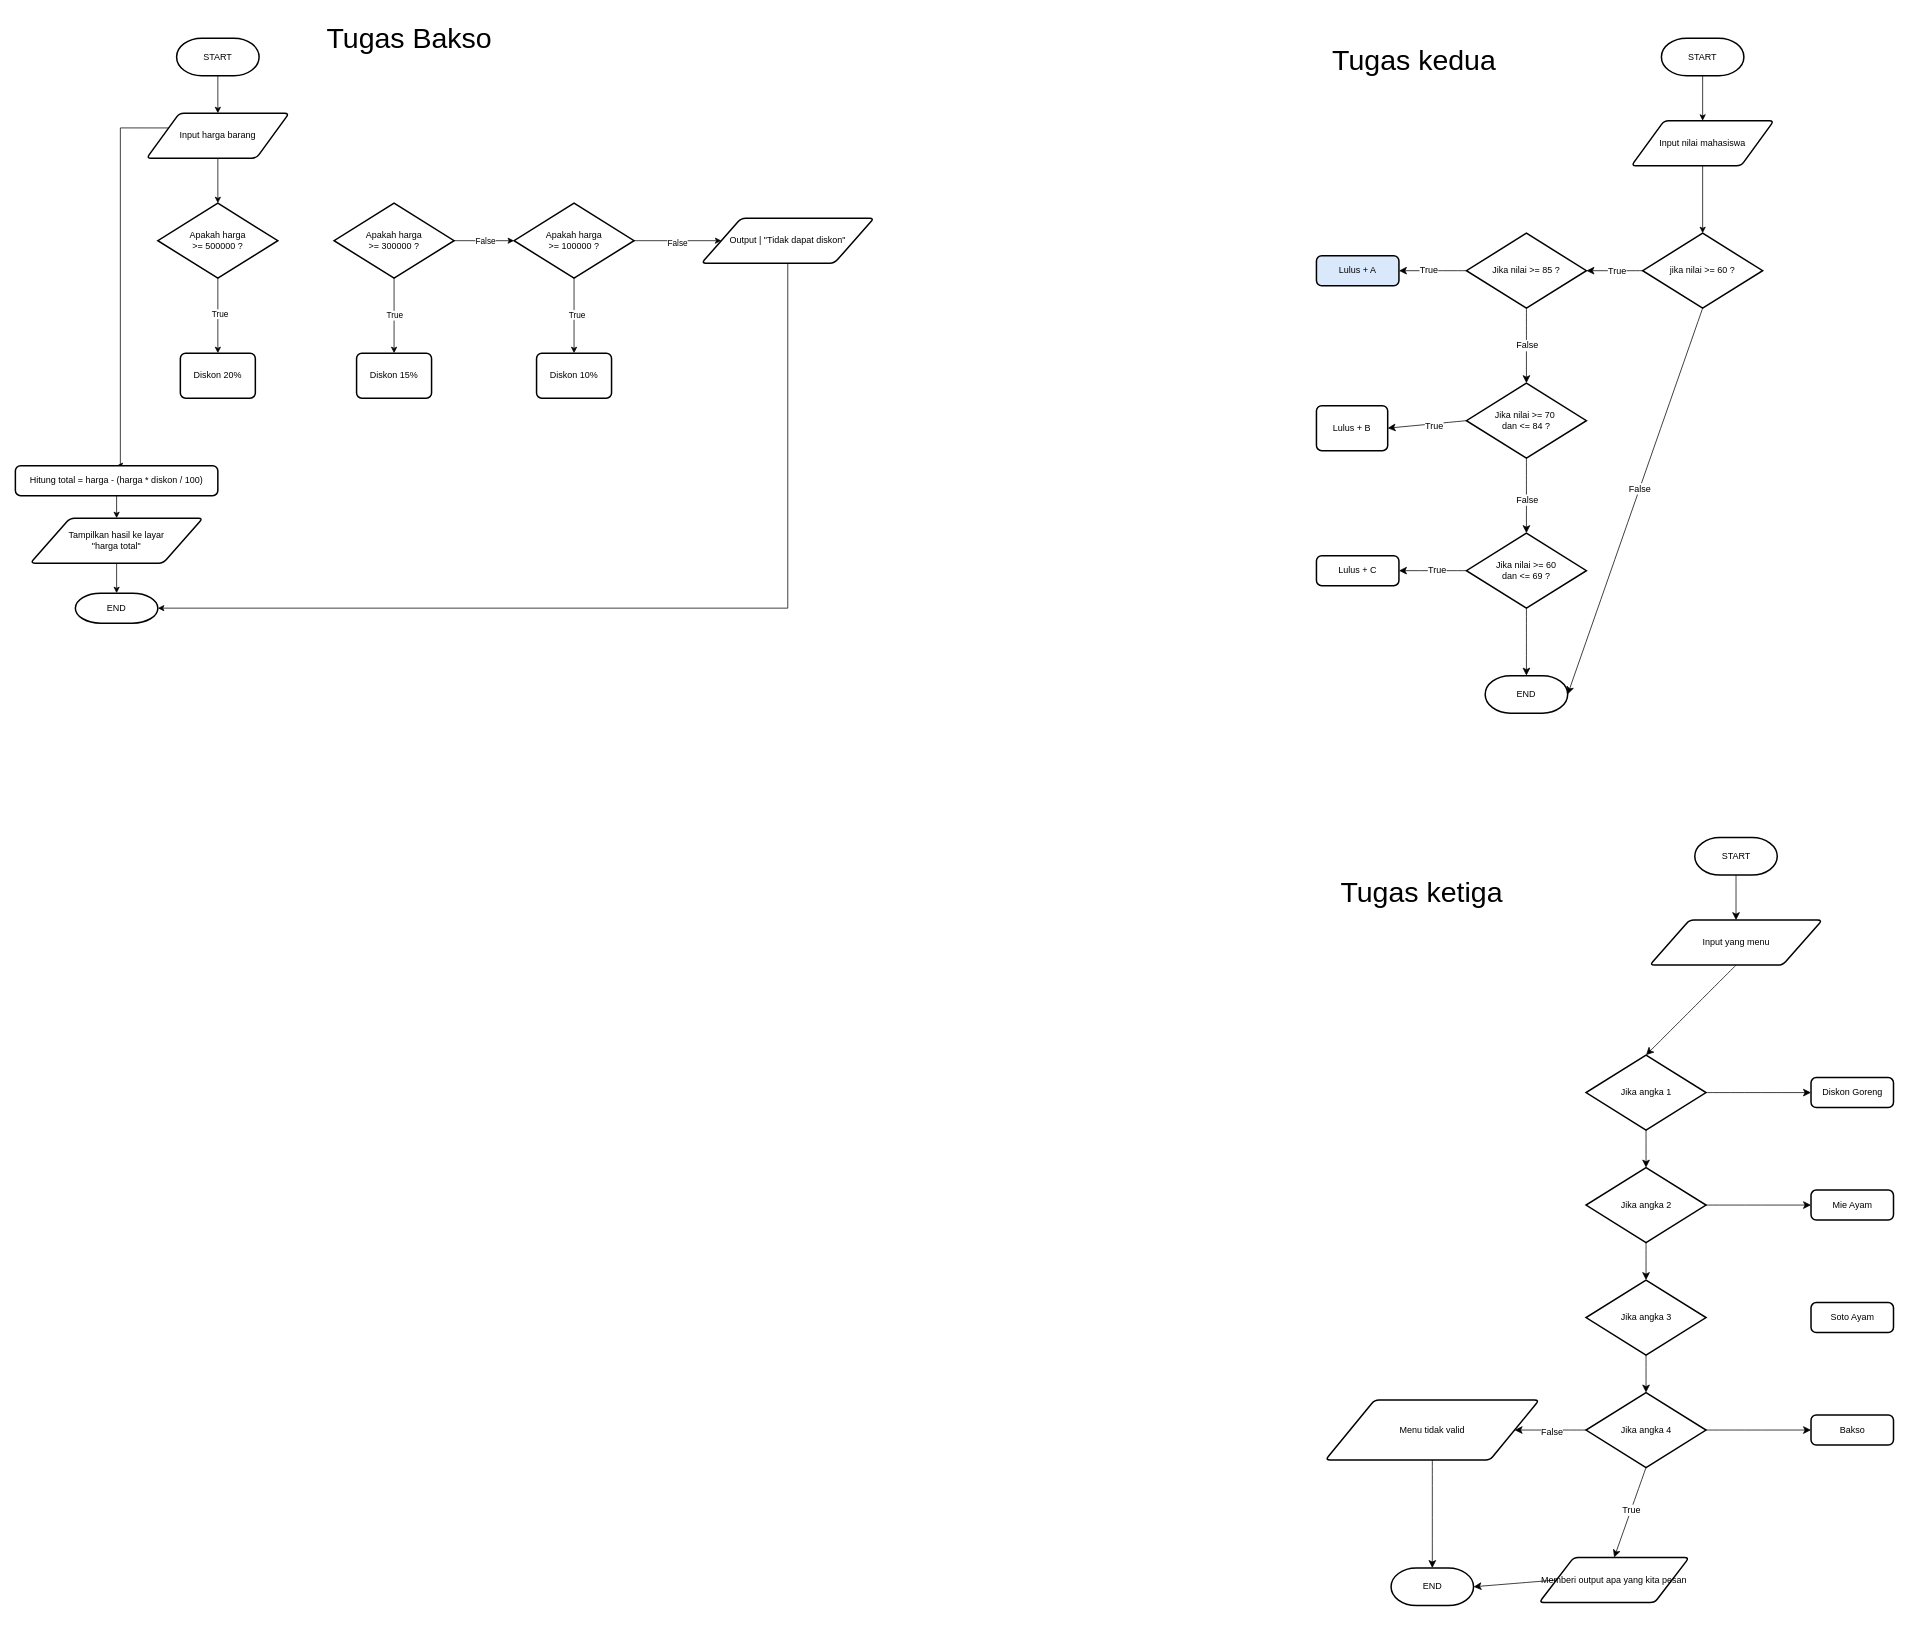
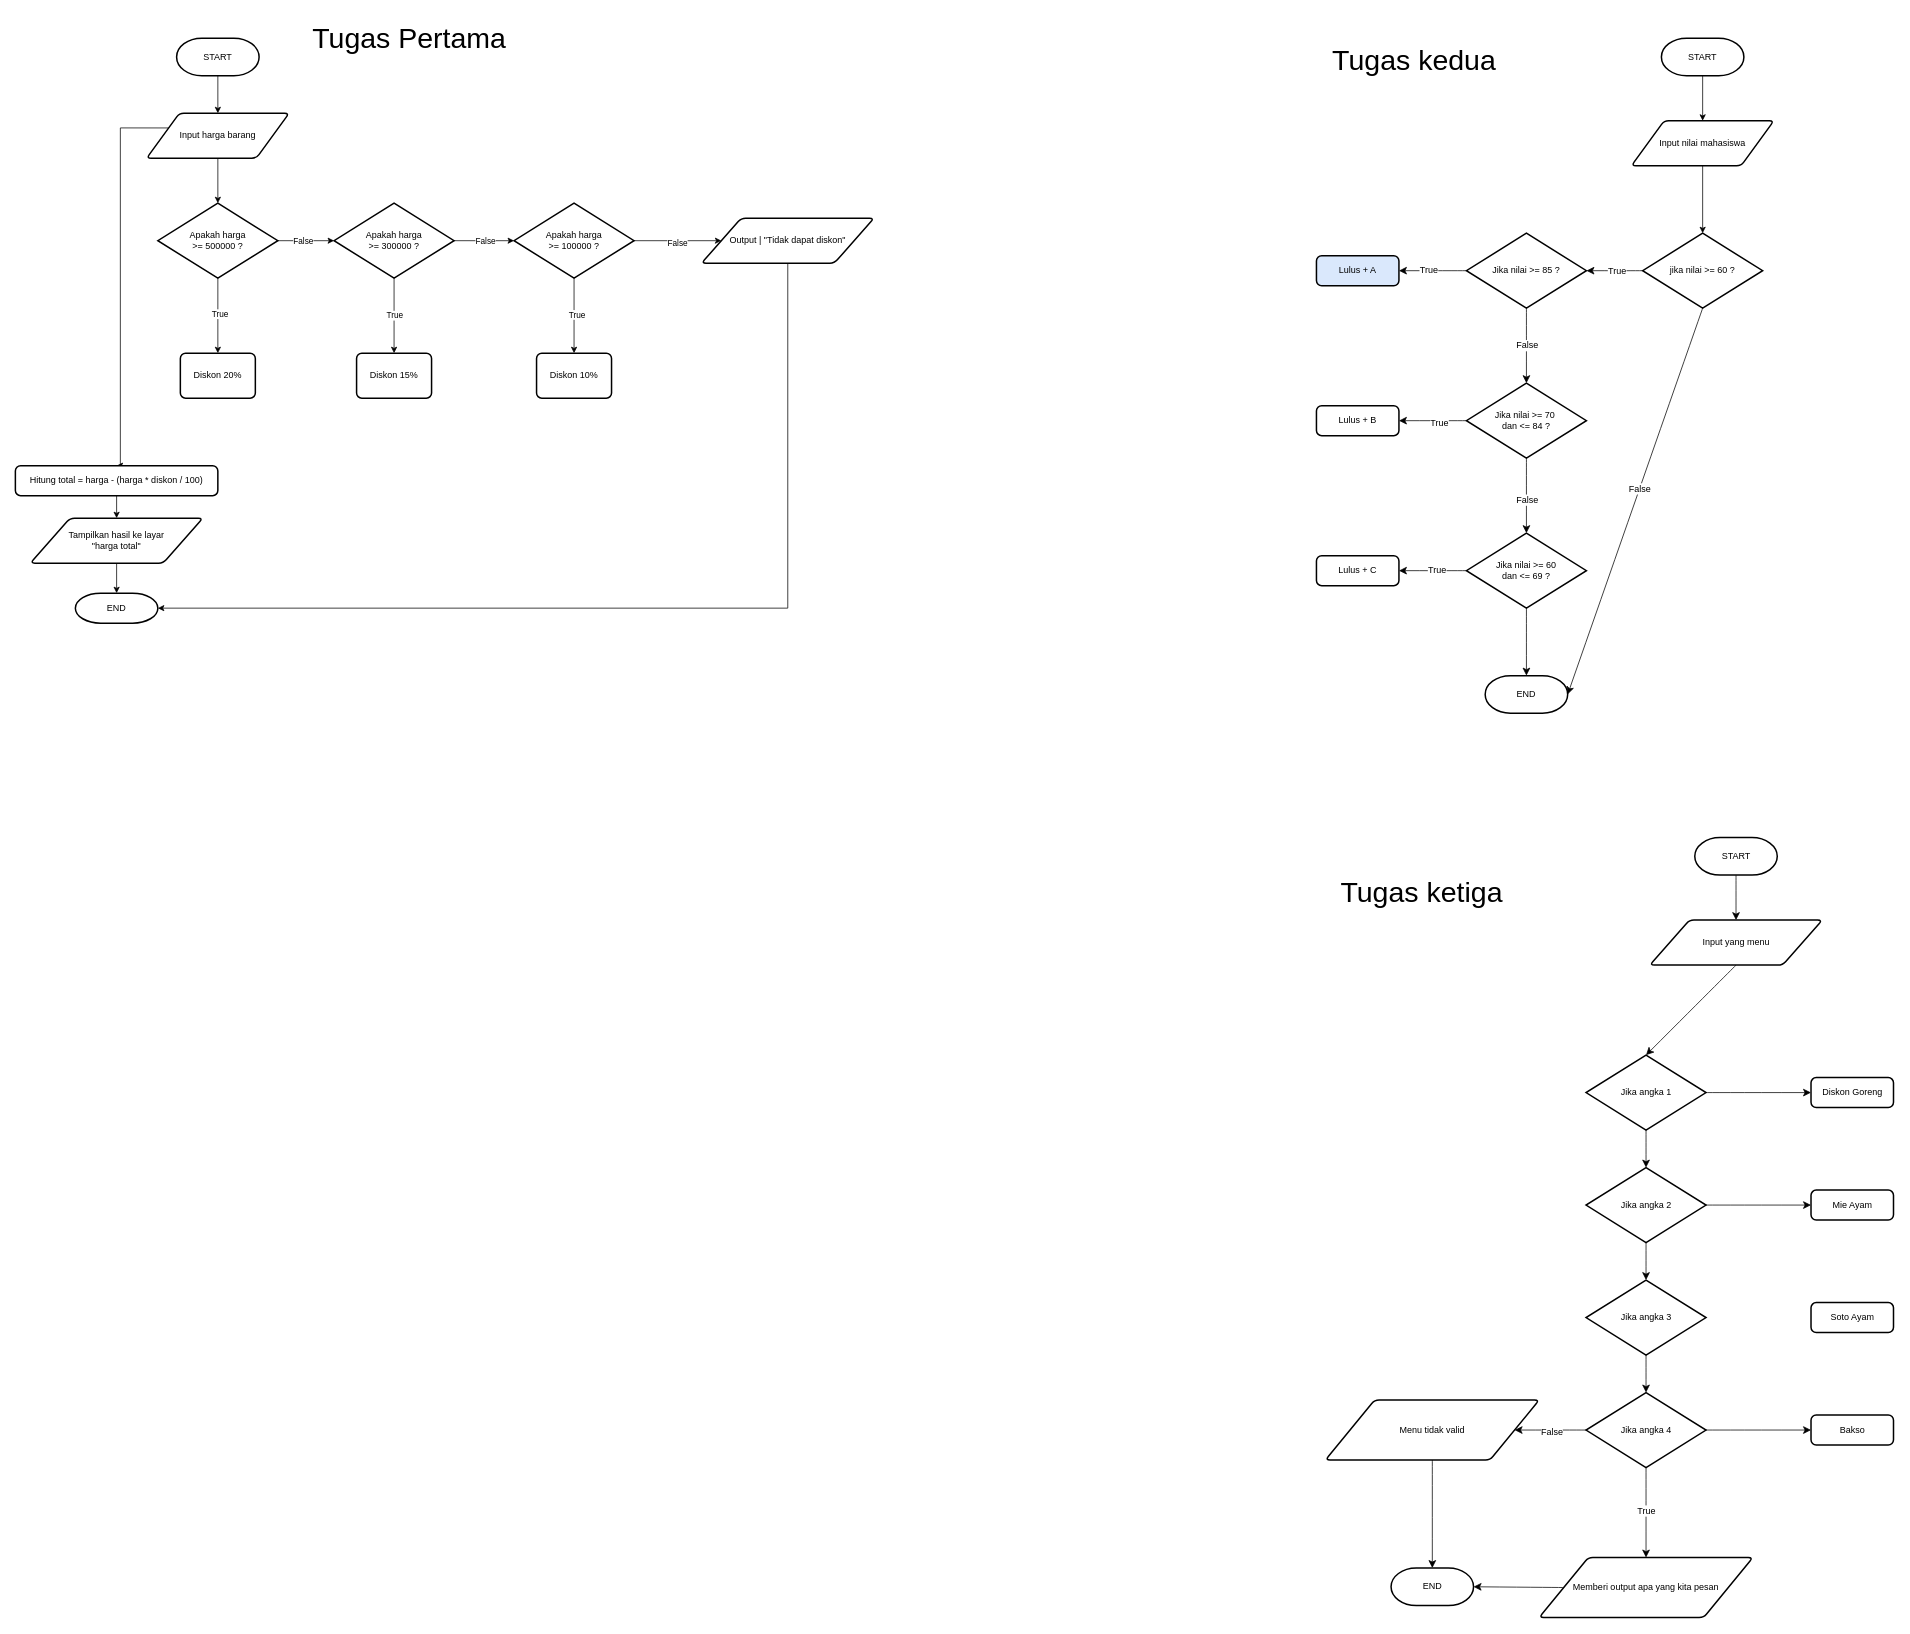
node "Tugas Bakso": label "Tugas Bakso" -> "Tugas Pertama"
edge "Apakah harga >= 500000 ?" -> "Apakah harga >= 300000 ?": added, label "False"
node "Lulus + B": size 71x45 -> 83x30
node "Memberi output apa yang kita pesan": size 150x45 -> 214x60
